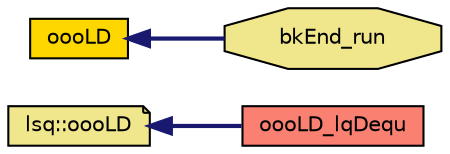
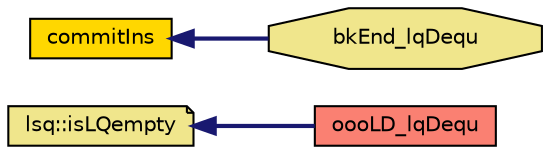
node "oooLD": label "oooLD" -> "commitIns"
node "bkEnd_run": label "bkEnd_run" -> "bkEnd_lqDequ"
node "lsq::oooLD": label "lsq::oooLD" -> "lsq::isLQempty"
